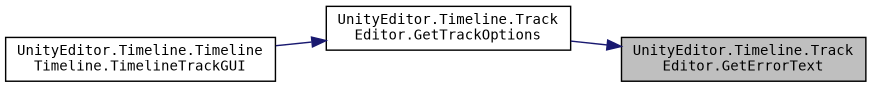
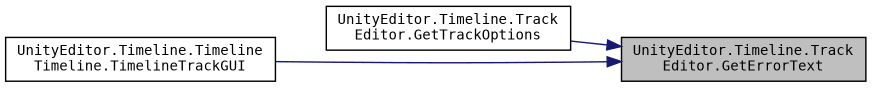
edge "UnityEditor.Timeline.Timeline Timeline.TimelineTrackGUI" -> "UnityEditor.Timeline.Track Editor.GetTrackOptions": now "UnityEditor.Timeline.Timeline Timeline.TimelineTrackGUI" -> "UnityEditor.Timeline.Track Editor.GetErrorText"
